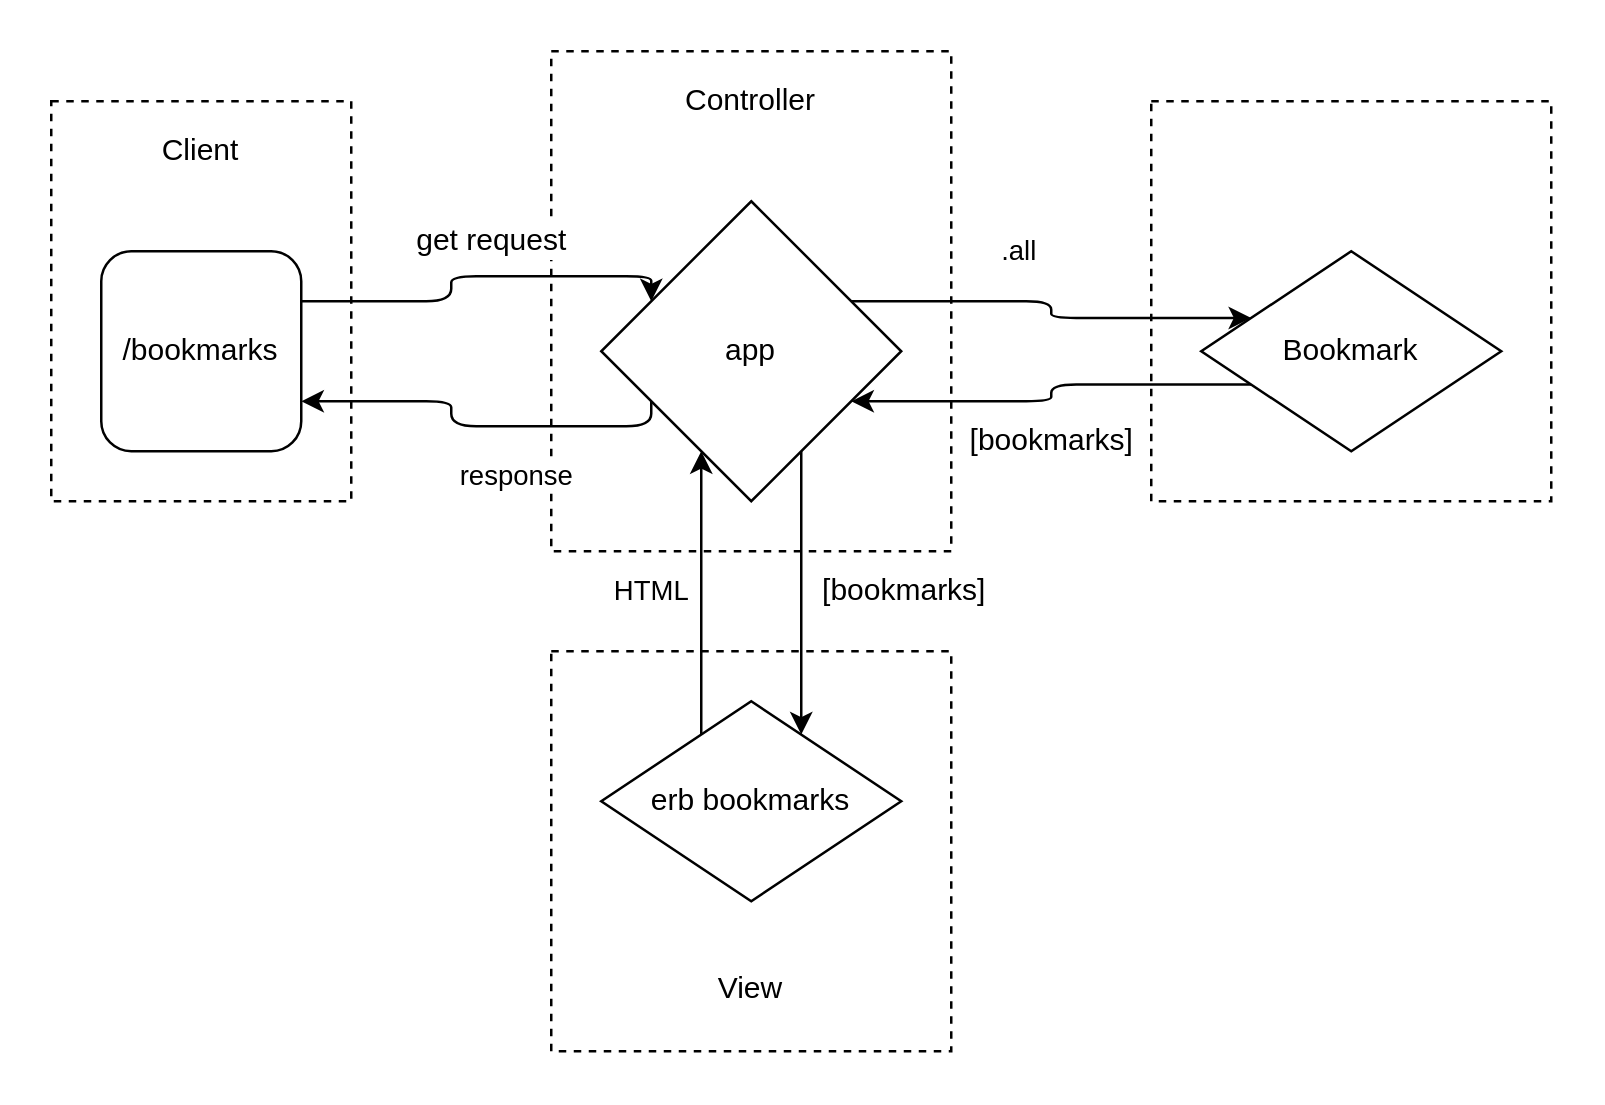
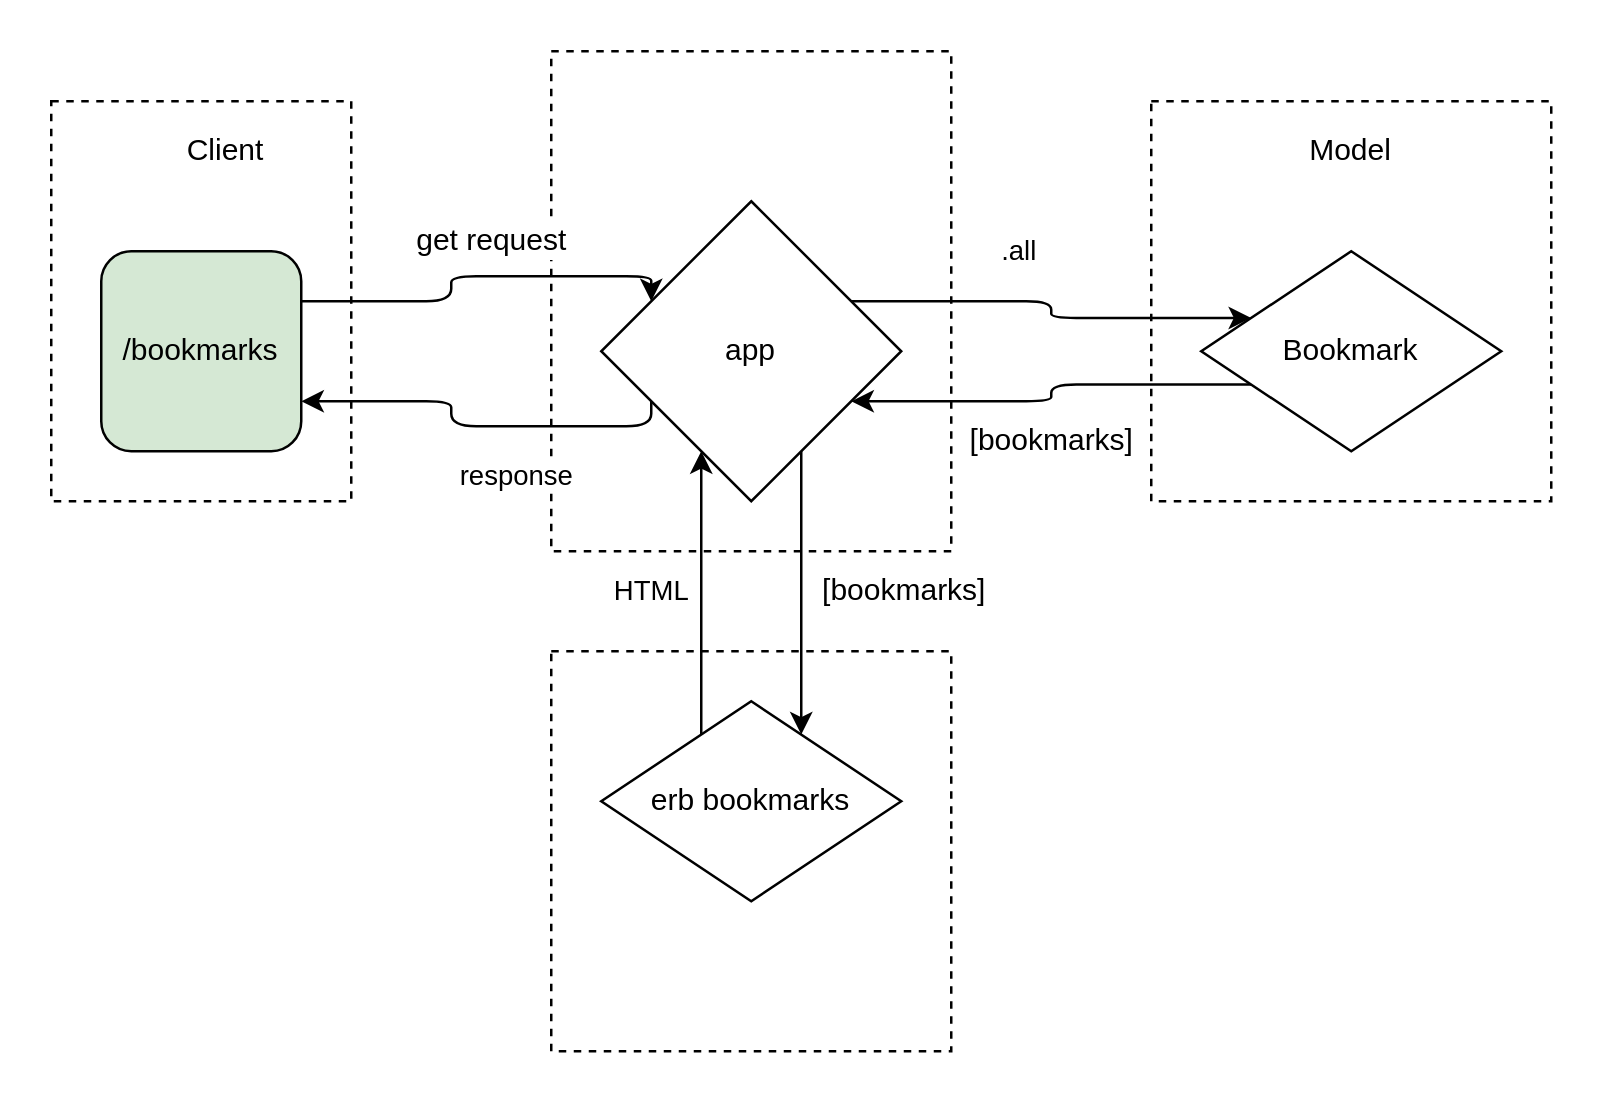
node "Controller": removed
node "Client": moved (201, 151) -> (226, 151)
node "Model": added
node "/bookmarks": fillcolor #ffffff -> #d5e8d4
node "View": removed
